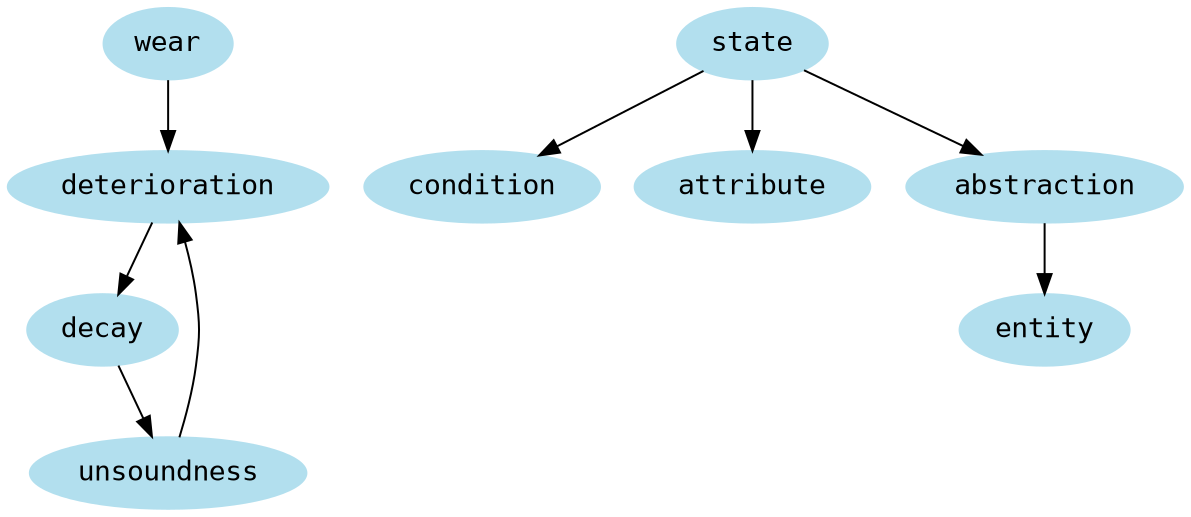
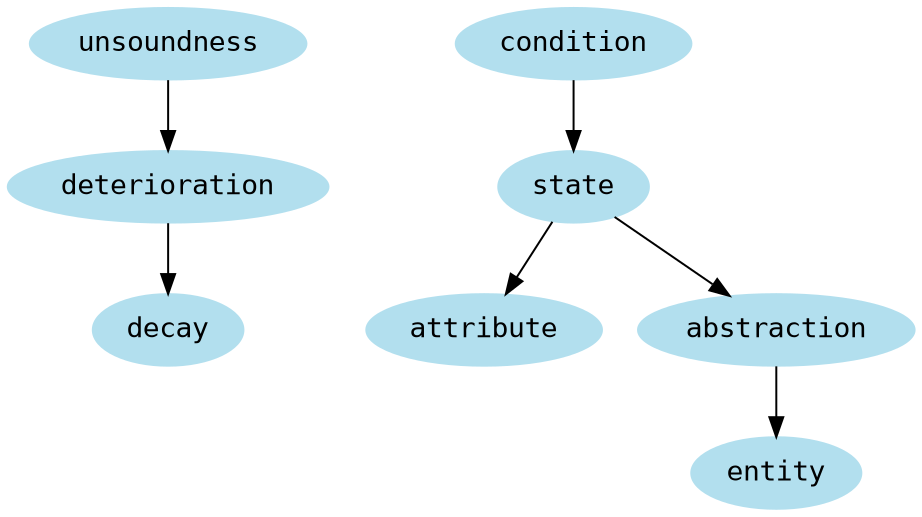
node "wear": removed
edge "state" -> "condition": reversed
edge "decay" -> "unsoundness": removed
